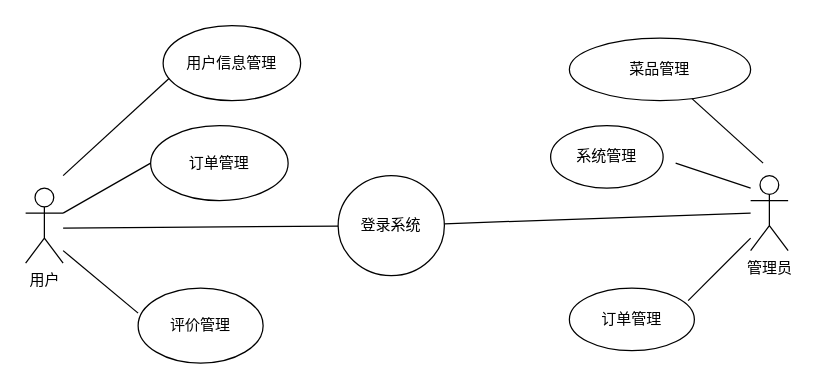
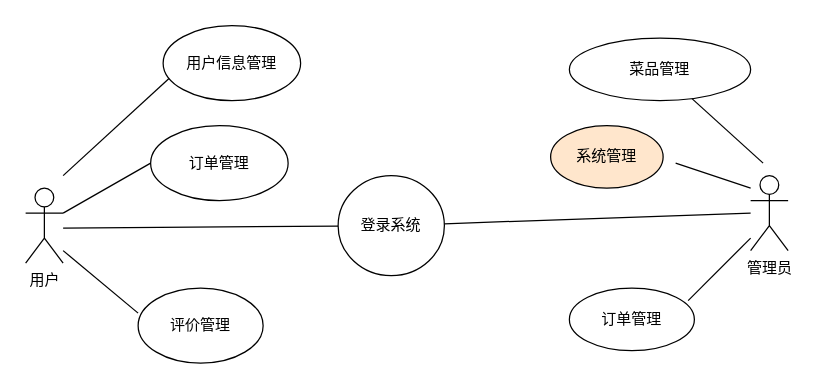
node "系统管理": fillcolor #ffffff -> #ffe6cc
